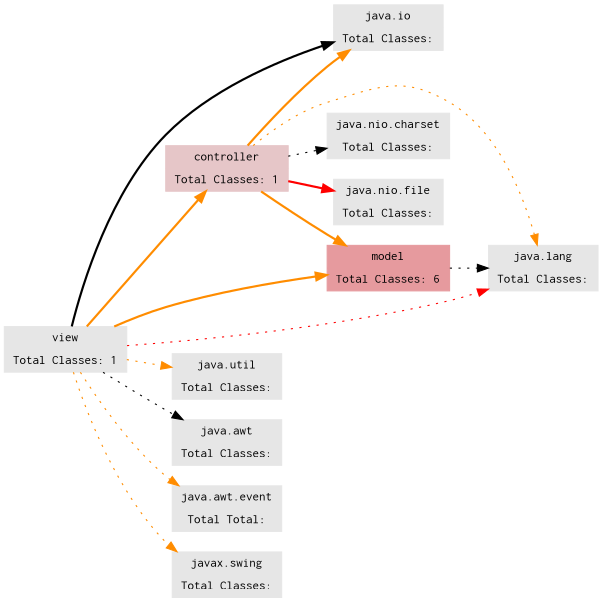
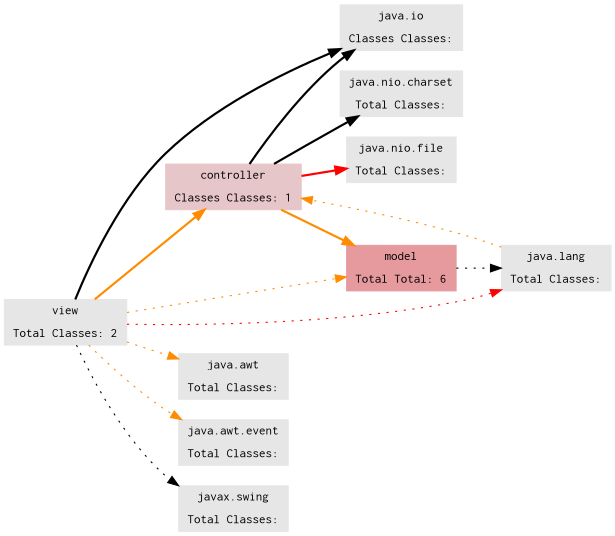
node "java.io": text "Total Classes:" -> "Classes Classes:"
edge "controller" -> "java.lang": reversed
edge "controller" -> "java.io": color darkorange -> black
edge "controller" -> "java.nio.charset": style dotted -> bold
node "controller": text "Total Classes: 1" -> "Classes Classes: 1"
node "model": text "Total Classes: 6" -> "Total Total: 6"
edge "view" -> "model": style bold -> dotted
node "view": text "Total Classes: 1" -> "Total Classes: 2"
node "java.util": removed
edge "view" -> "java.awt": color black -> darkorange
edge "view" -> "javax.swing": color darkorange -> black
node "java.awt.event": text "Total Total:" -> "Total Classes:"
